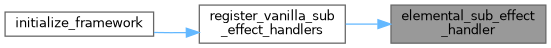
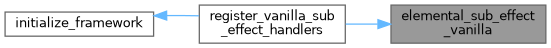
node "elemental_sub_effect _handler": label "elemental_sub_effect _handler" -> "elemental_sub_effect _vanilla"
edge "initialize_framework" -> "register_vanilla_sub _effect_handlers": reversed
